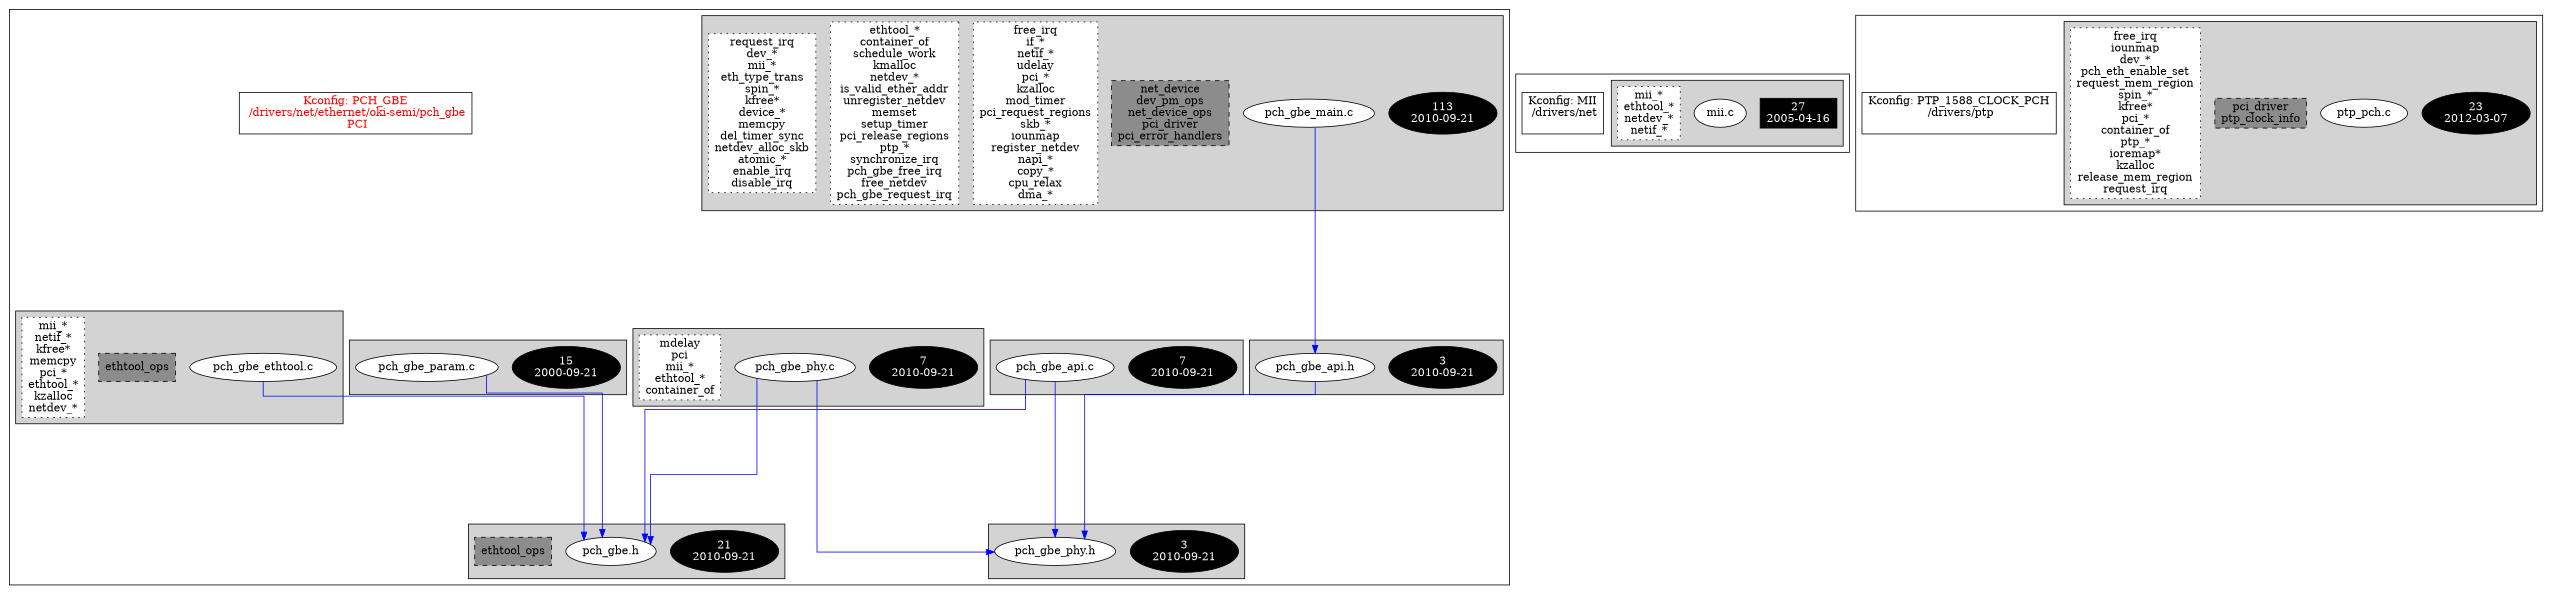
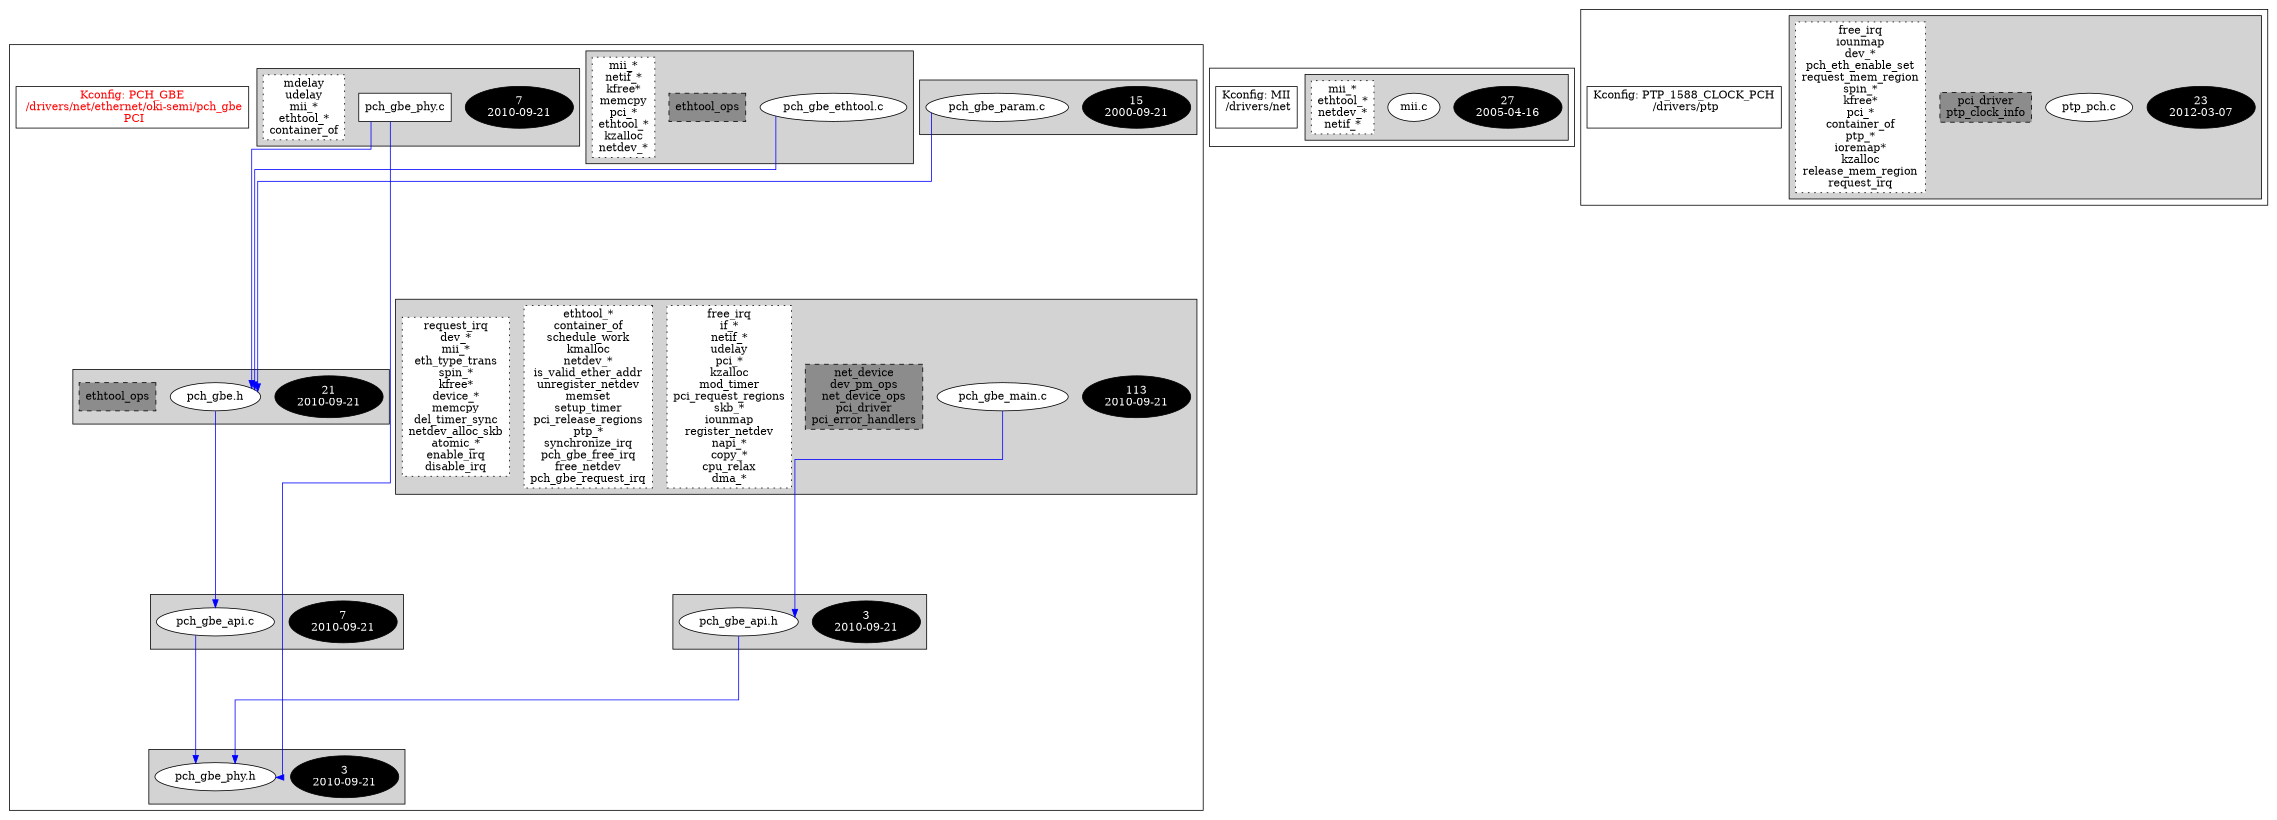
node "27 2005-04-16": shape box -> ellipse
node "mdelay pci mii_* ethtool_* container_of": label "mdelay pci mii_* ethtool_* container_of" -> "mdelay udelay mii_* ethtool_* container_of"
node "pch_gbe_phy.c": shape ellipse -> box
edge "pch_gbe_api.c" -> "pch_gbe.h": reversed
